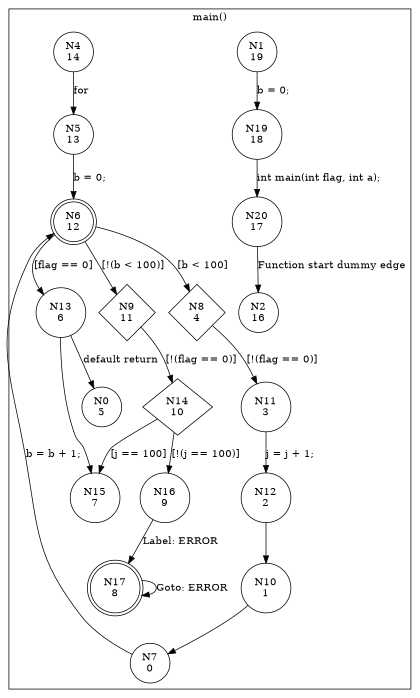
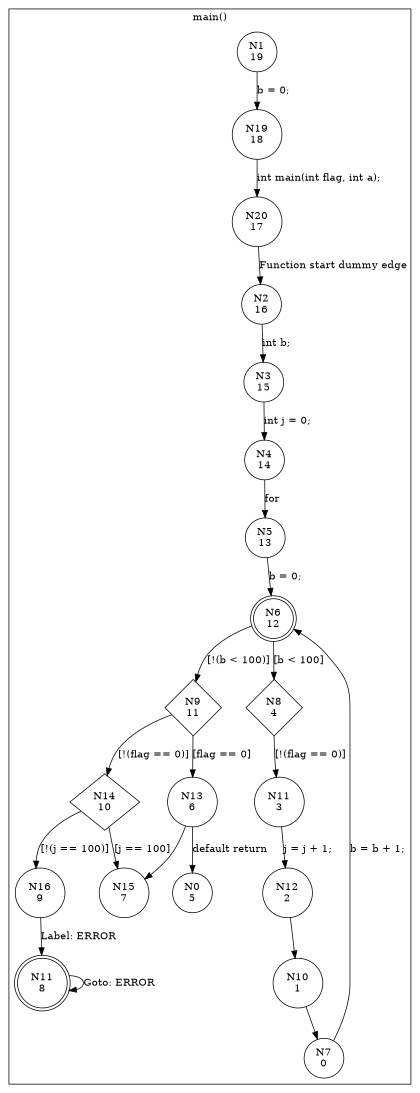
edge "N6 12" -> "N13 6": now "N9 11" -> "N13 6"
node "N3 15": added
node "N17 8": label "N17 8" -> "N11 8"
